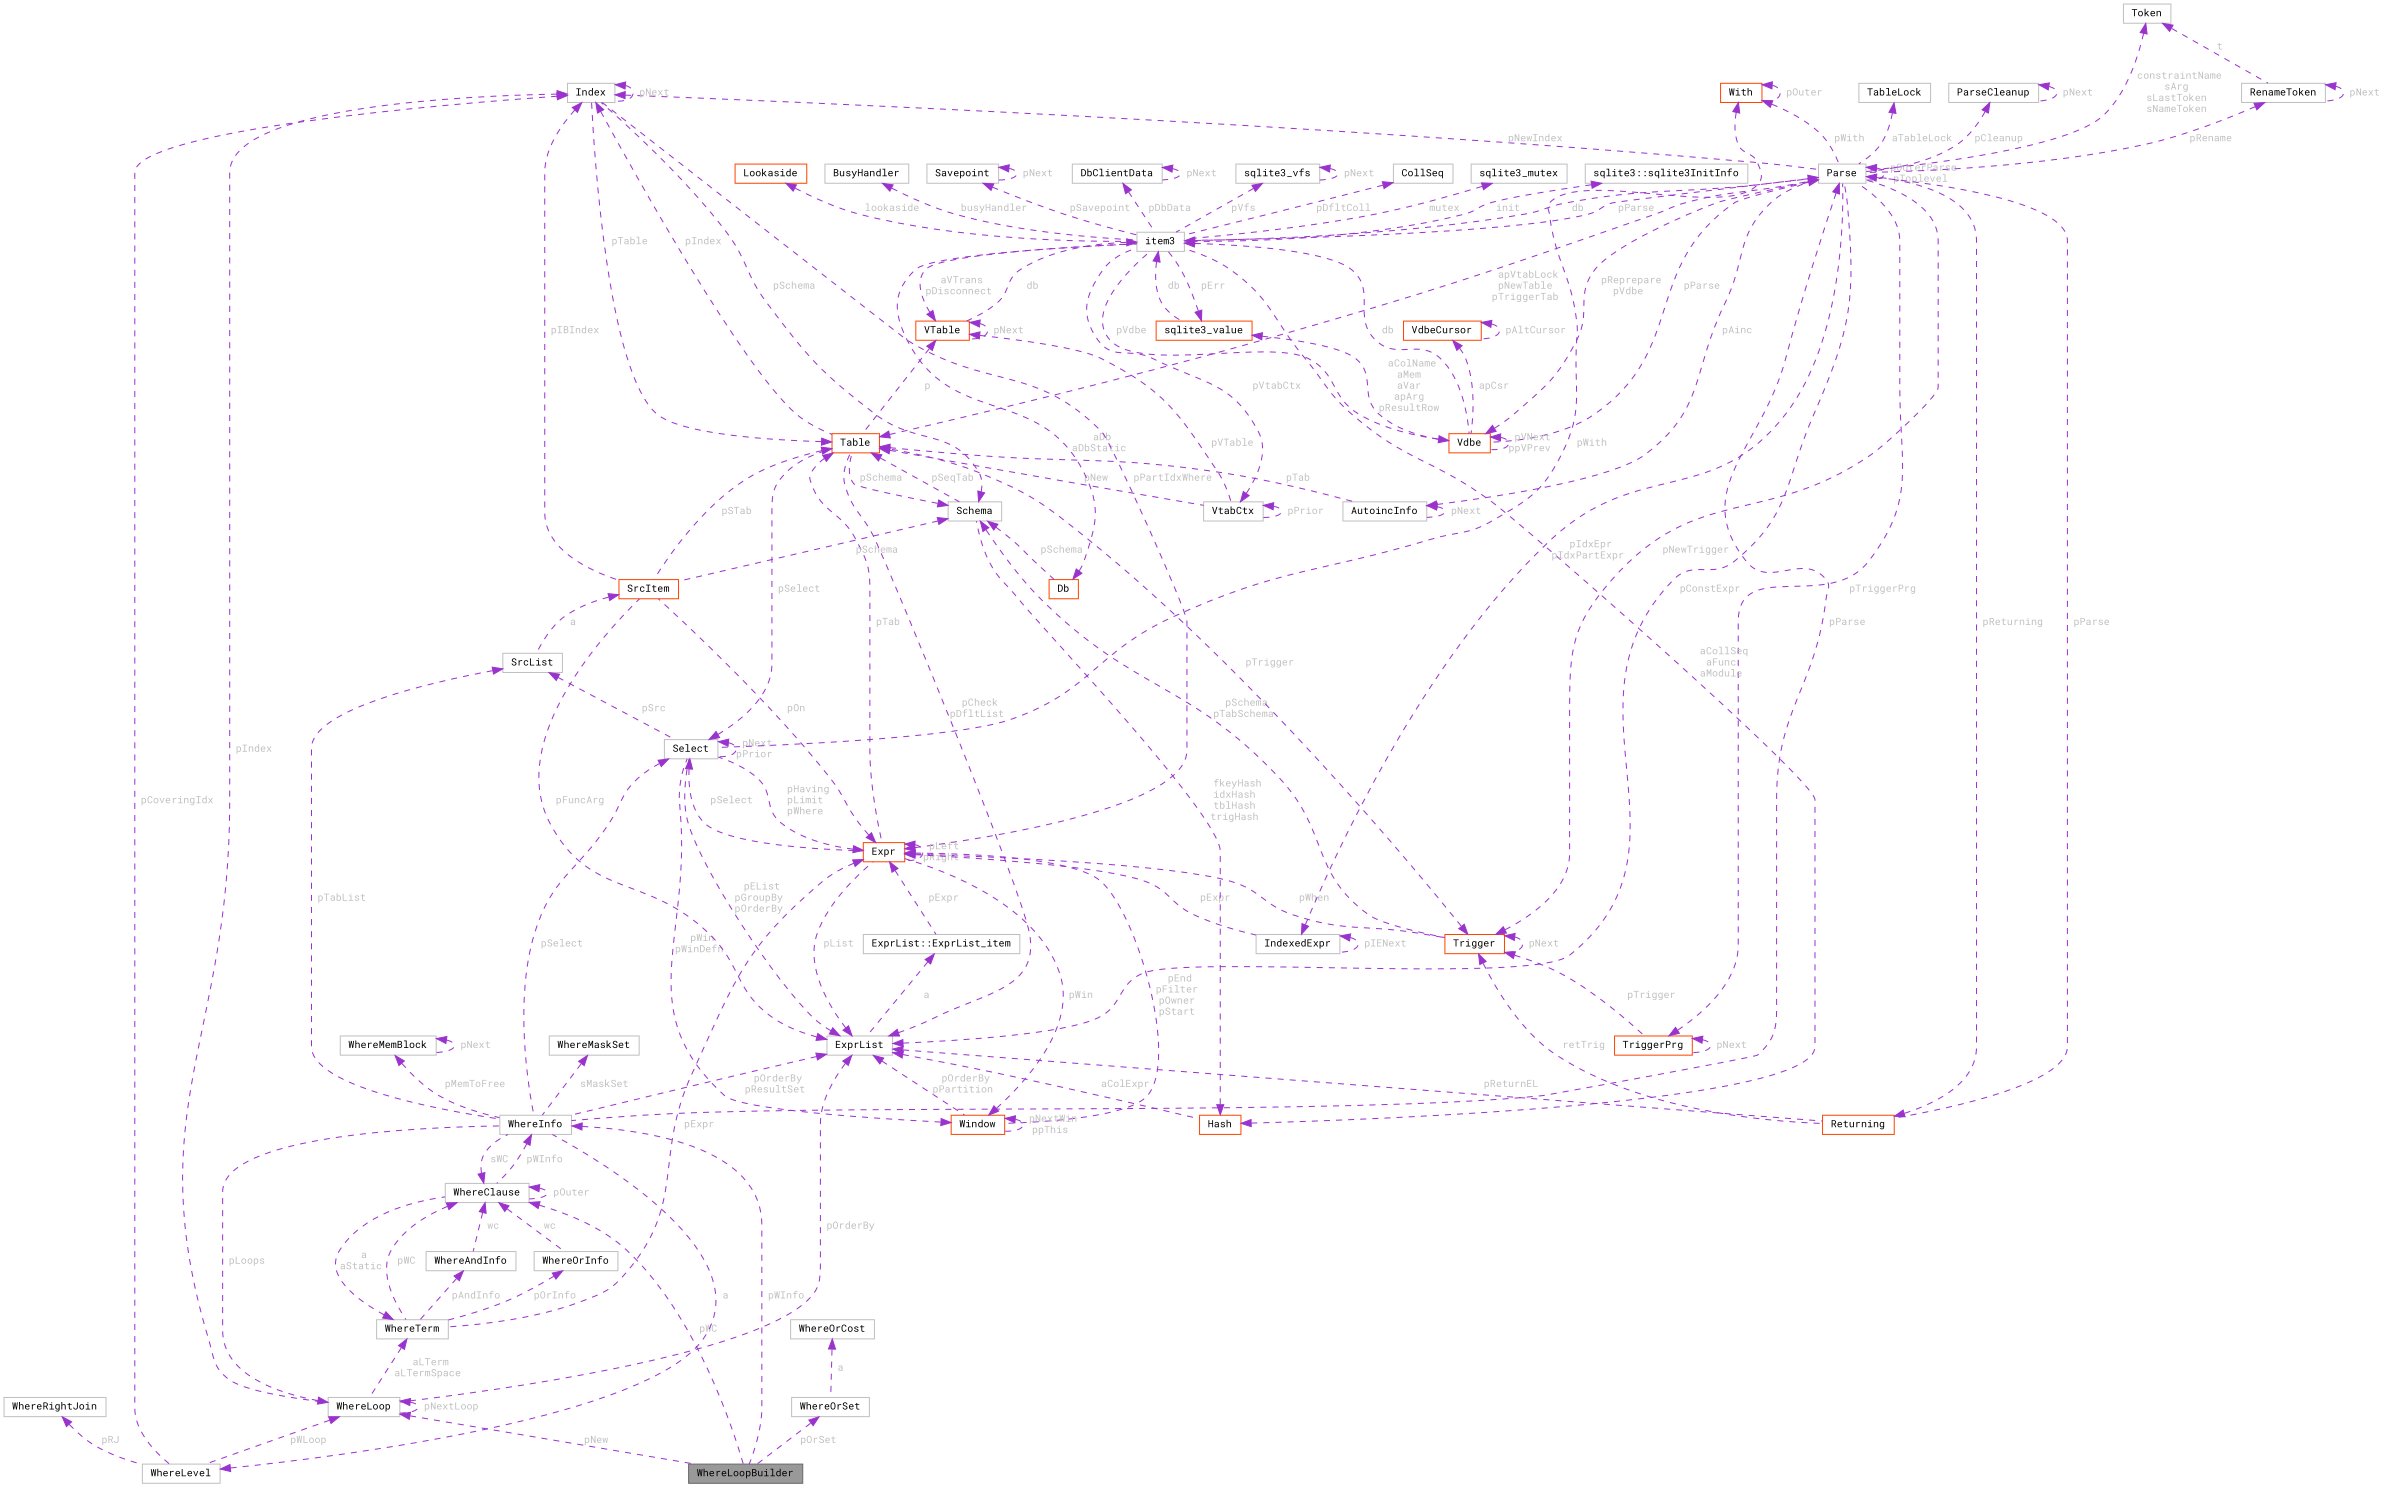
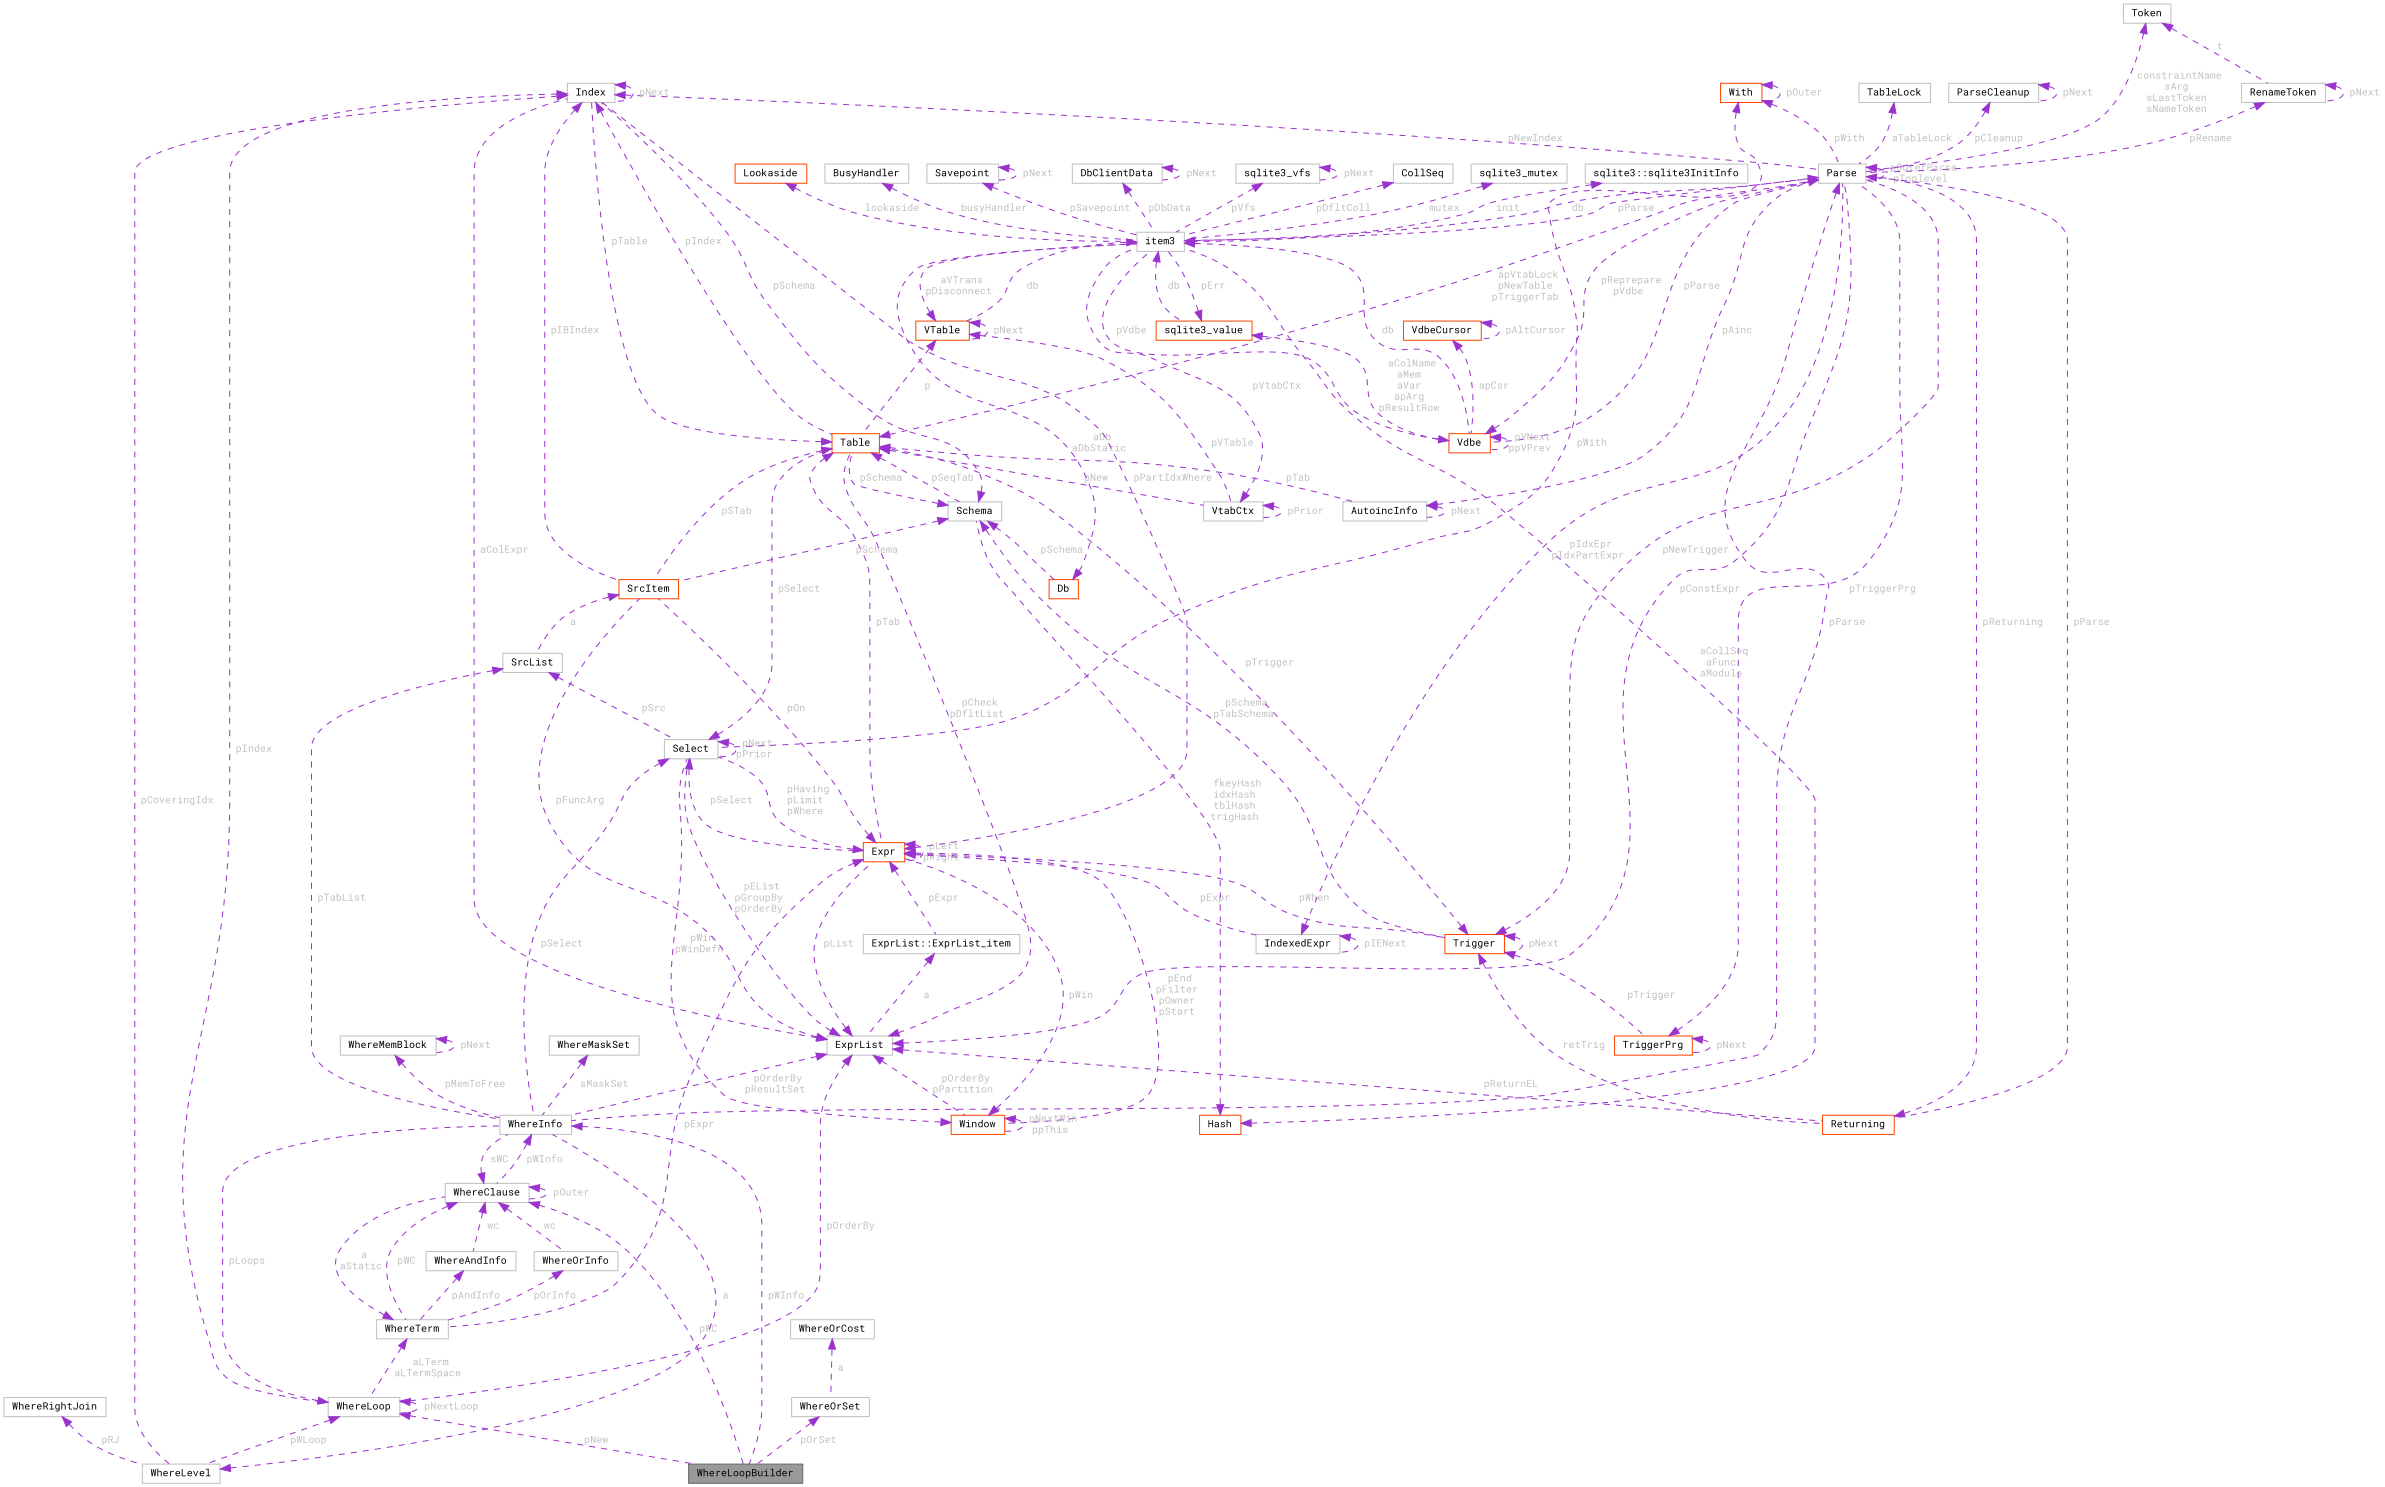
edge "Hash" -> "ExprList": now "Index" -> "ExprList"
